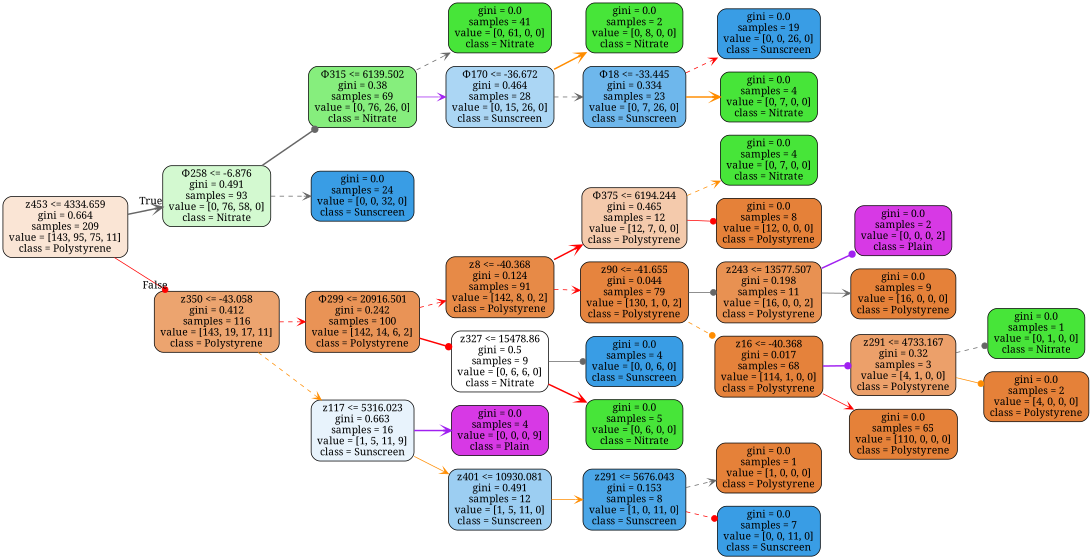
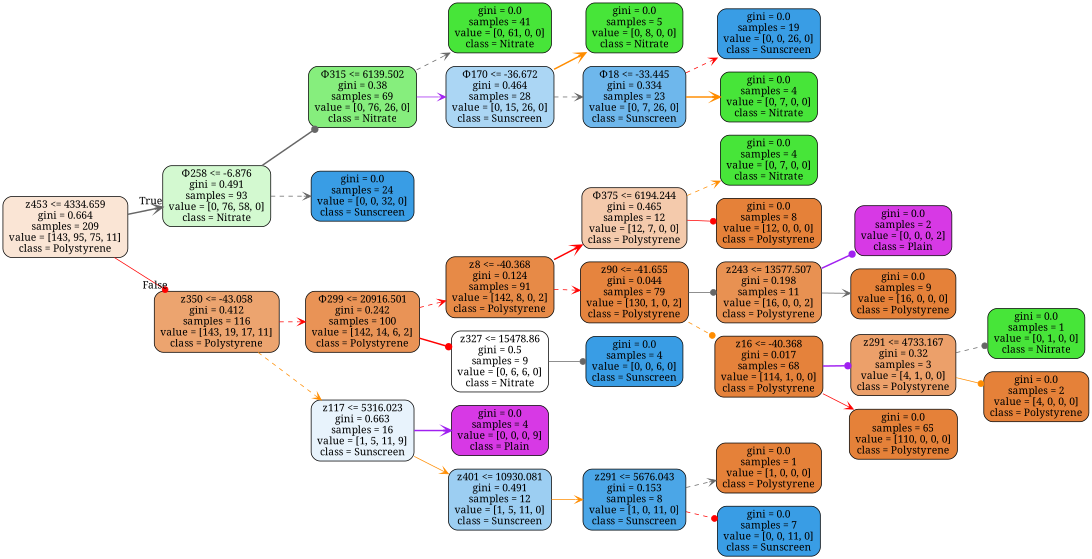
node "gini = 0.0 samples = 2 value = [0, 8, 0, 0] class = Nitrate": label "gini = 0.0 samples = 2 value = [0, 8, 0, 0] class = Nitrate" -> "gini = 0.0 samples = 5 value = [0, 8, 0, 0] class = Nitrate"
node "gini = 0.0 samples = 5 value = [0, 6, 0, 0] class = Nitrate": removed
